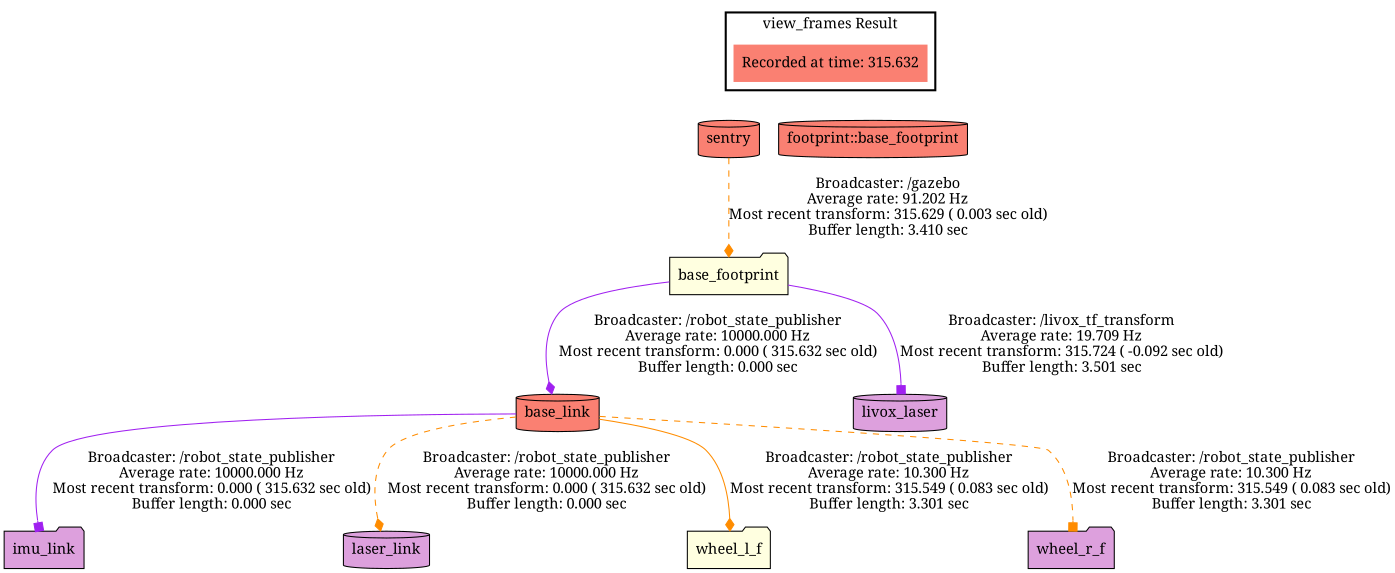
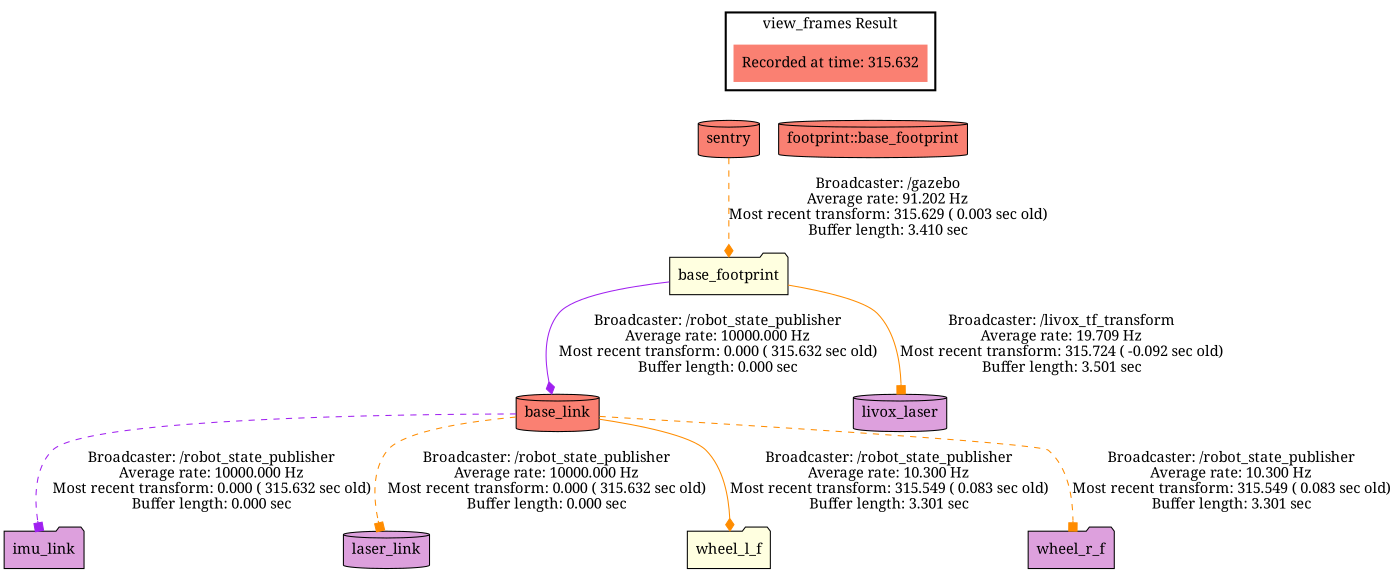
edge "base_footprint" -> "livox_laser": color purple -> darkorange
edge "base_link" -> "imu_link": style solid -> dashed
edge "base_link" -> "laser_link": arrowhead diamond -> box
